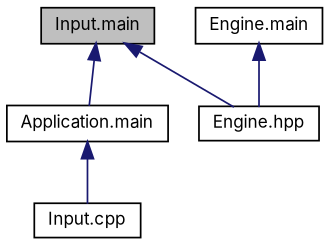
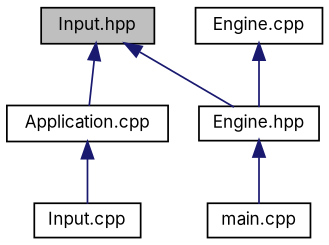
node "Input.main": label "Input.main" -> "Input.hpp"
node "Engine.main": label "Engine.main" -> "Engine.cpp"
node "Application.main": label "Application.main" -> "Application.cpp"
node "main.cpp": added
